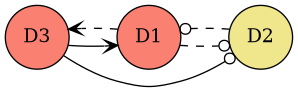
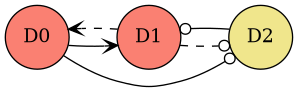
edge "D2" -> "D1": style dashed -> solid
node "D3": label "D3" -> "D0"
